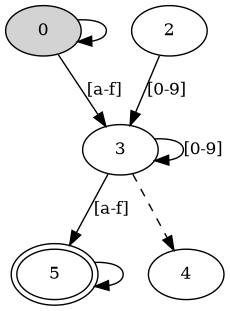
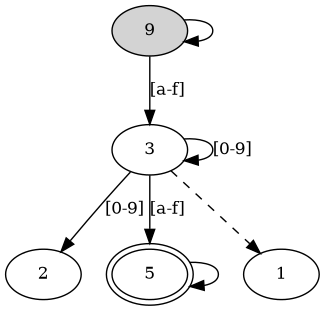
node "0": label "0" -> "9"
edge "2" -> "3": reversed
node "4": label "4" -> "1"
